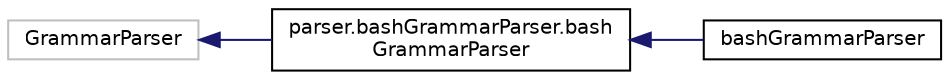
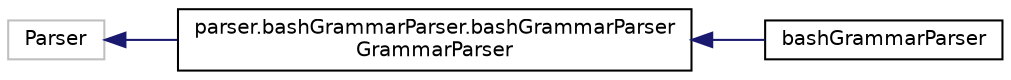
node "GrammarParser": label "GrammarParser" -> "Parser"
node "parser.bashGrammarParser.bash GrammarParser": label "parser.bashGrammarParser.bash GrammarParser" -> "parser.bashGrammarParser.bashGrammarParser GrammarParser"
